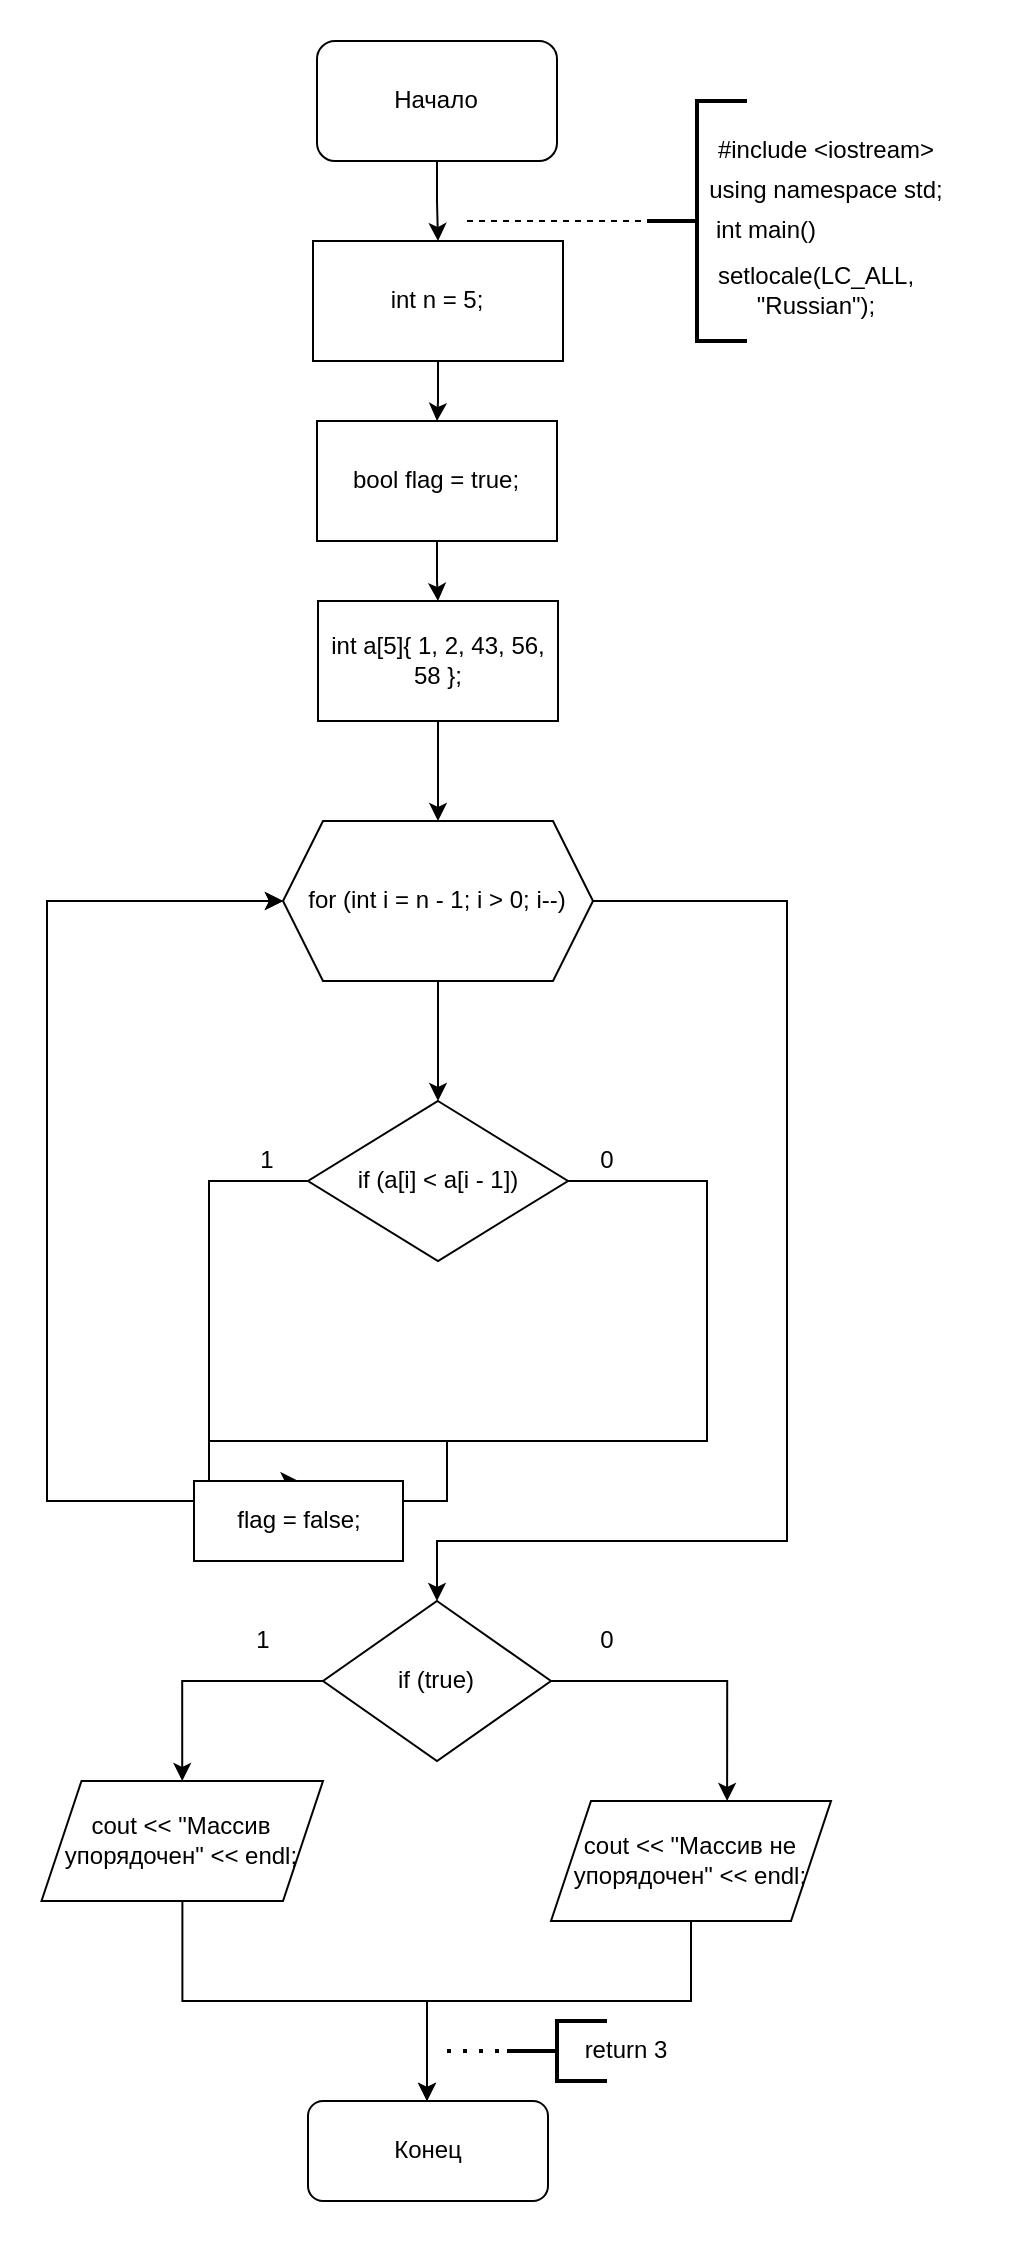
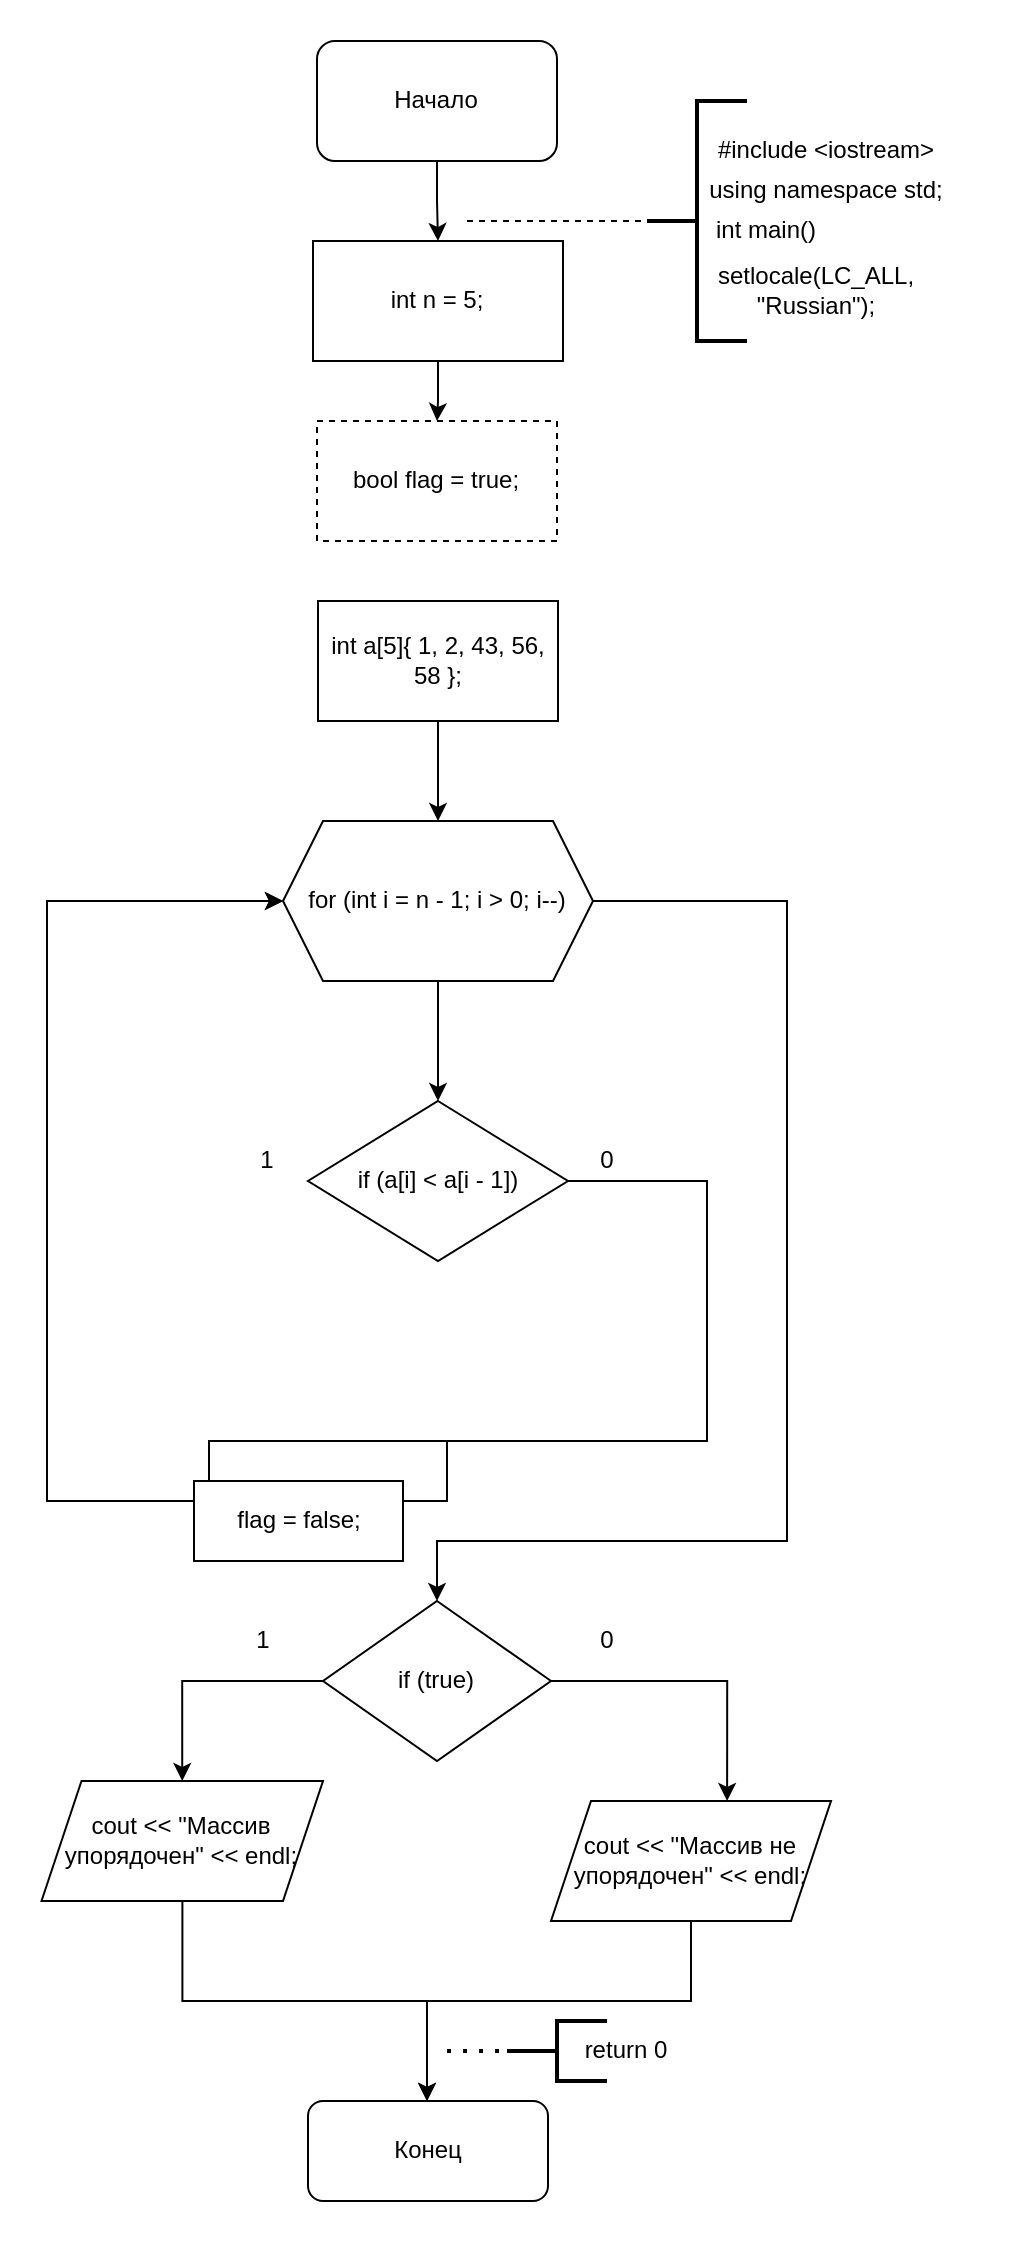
node "bool flag = true;": style solid -> dashed
edge "bool flag = true;" -> "int a[5]{ 1, 2, 43, 56, 58 };": removed
edge "if (a[i] < a[i - 1])" -> "flag = false;": removed
node "return 3": label "return 3" -> "return 0"
